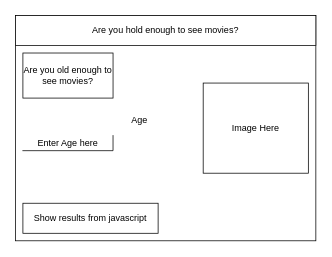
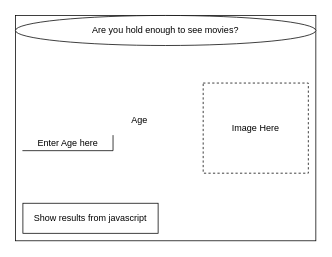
node "Are you hold enough to see movies?": shape rectangle -> ellipse
node "Are you old enough to see movies?": removed
node "Image Here": style solid -> dashed
